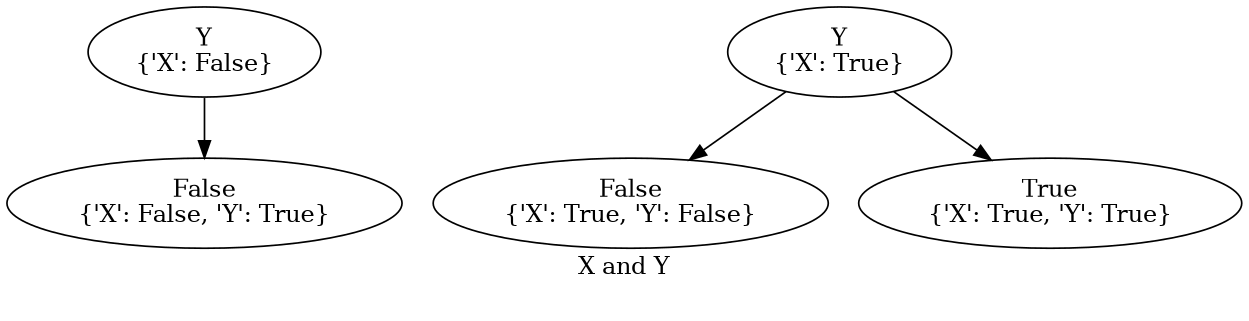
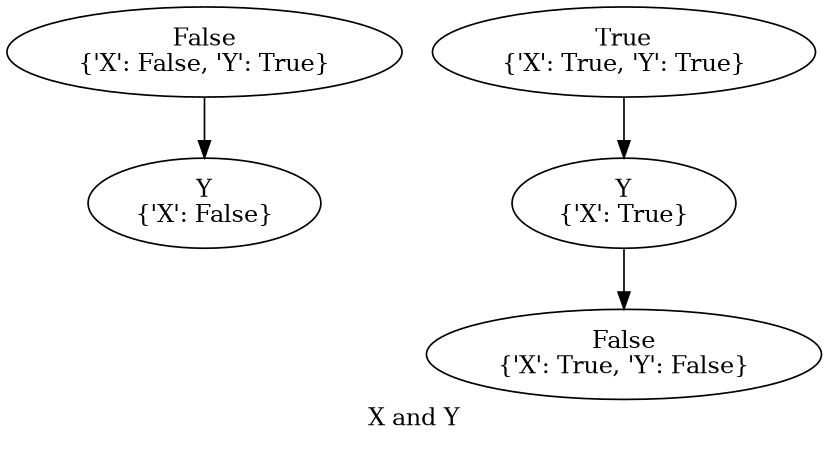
edge "Y {'X': False}" -> "False {'X': False, 'Y': True}": reversed
edge "Y {'X': True}" -> "True {'X': True, 'Y': True}": reversed
